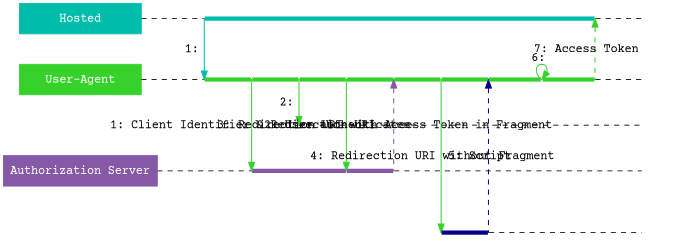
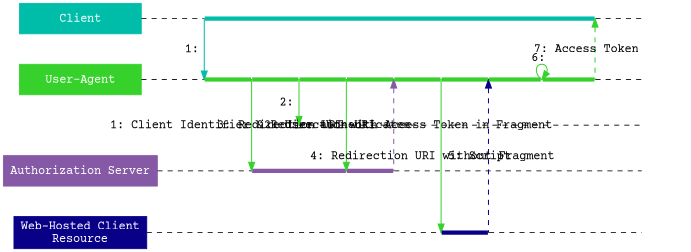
node "Hosted": label "Hosted" -> "Client"
node "Web-Hosted Client Resource": added
